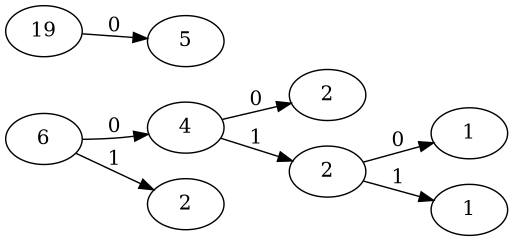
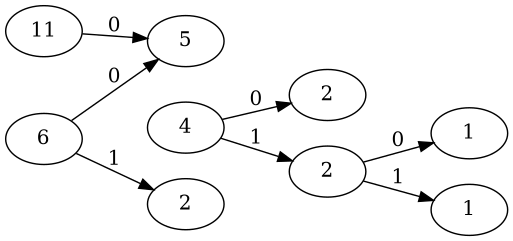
node "19": label "19" -> "11"
edge "6" -> "4": now "6" -> "5"
